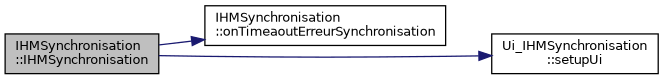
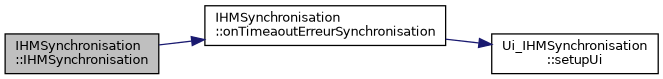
edge "IHMSynchronisation ::IHMSynchronisation" -> "Ui_IHMSynchronisation ::setupUi": now "IHMSynchronisation ::onTimeaoutErreurSynchronisation" -> "Ui_IHMSynchronisation ::setupUi"
